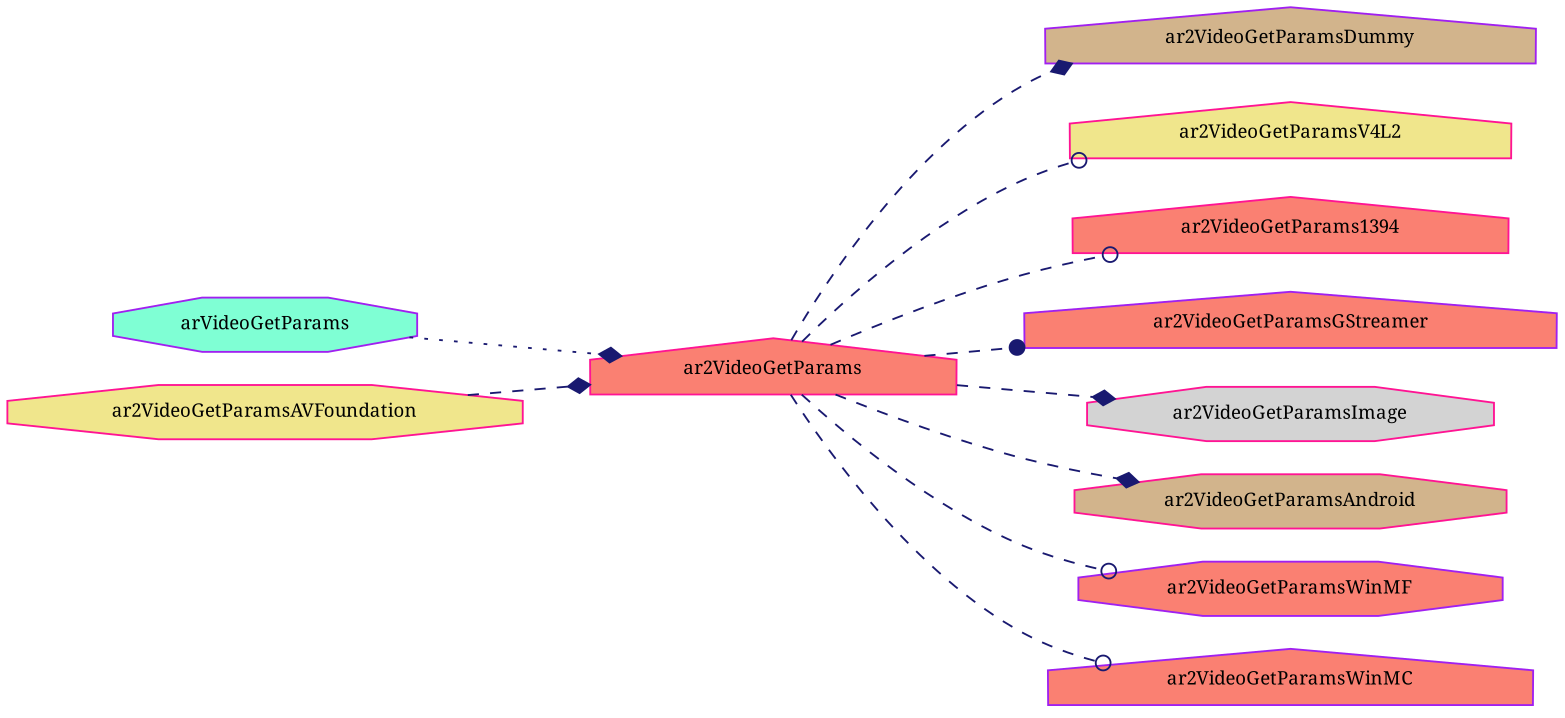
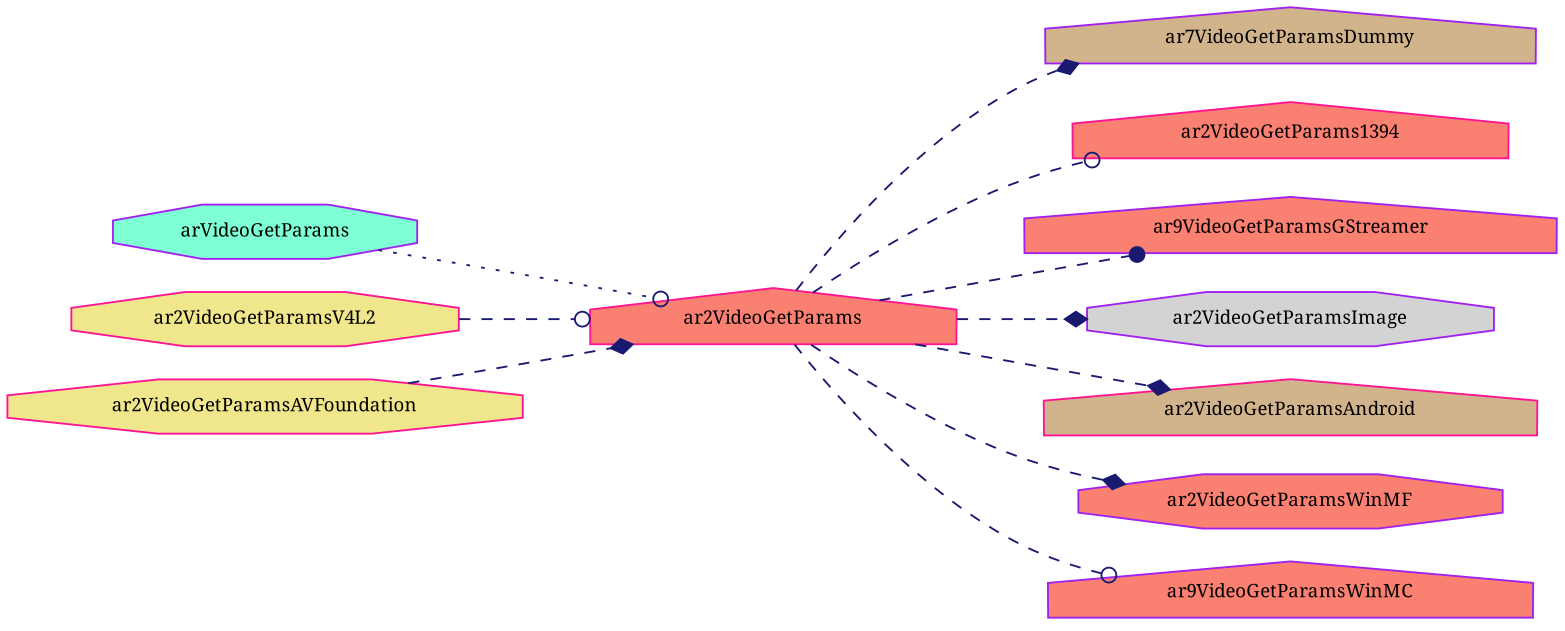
node "ar2VideoGetParamsDummy": label "ar2VideoGetParamsDummy" -> "ar7VideoGetParamsDummy"
node "ar2VideoGetParamsV4L2": shape house -> octagon
edge "ar2VideoGetParams" -> "ar2VideoGetParamsV4L2": reversed
node "ar2VideoGetParamsGStreamer": label "ar2VideoGetParamsGStreamer" -> "ar9VideoGetParamsGStreamer"
edge "arVideoGetParams" -> "ar2VideoGetParams": arrowhead diamond -> odot
node "ar2VideoGetParamsImage": color deeppink -> purple
node "ar2VideoGetParamsAndroid": shape octagon -> house
edge "ar2VideoGetParams" -> "ar2VideoGetParamsWinMF": arrowhead odot -> diamond
node "ar2VideoGetParamsWinMC": label "ar2VideoGetParamsWinMC" -> "ar9VideoGetParamsWinMC"
